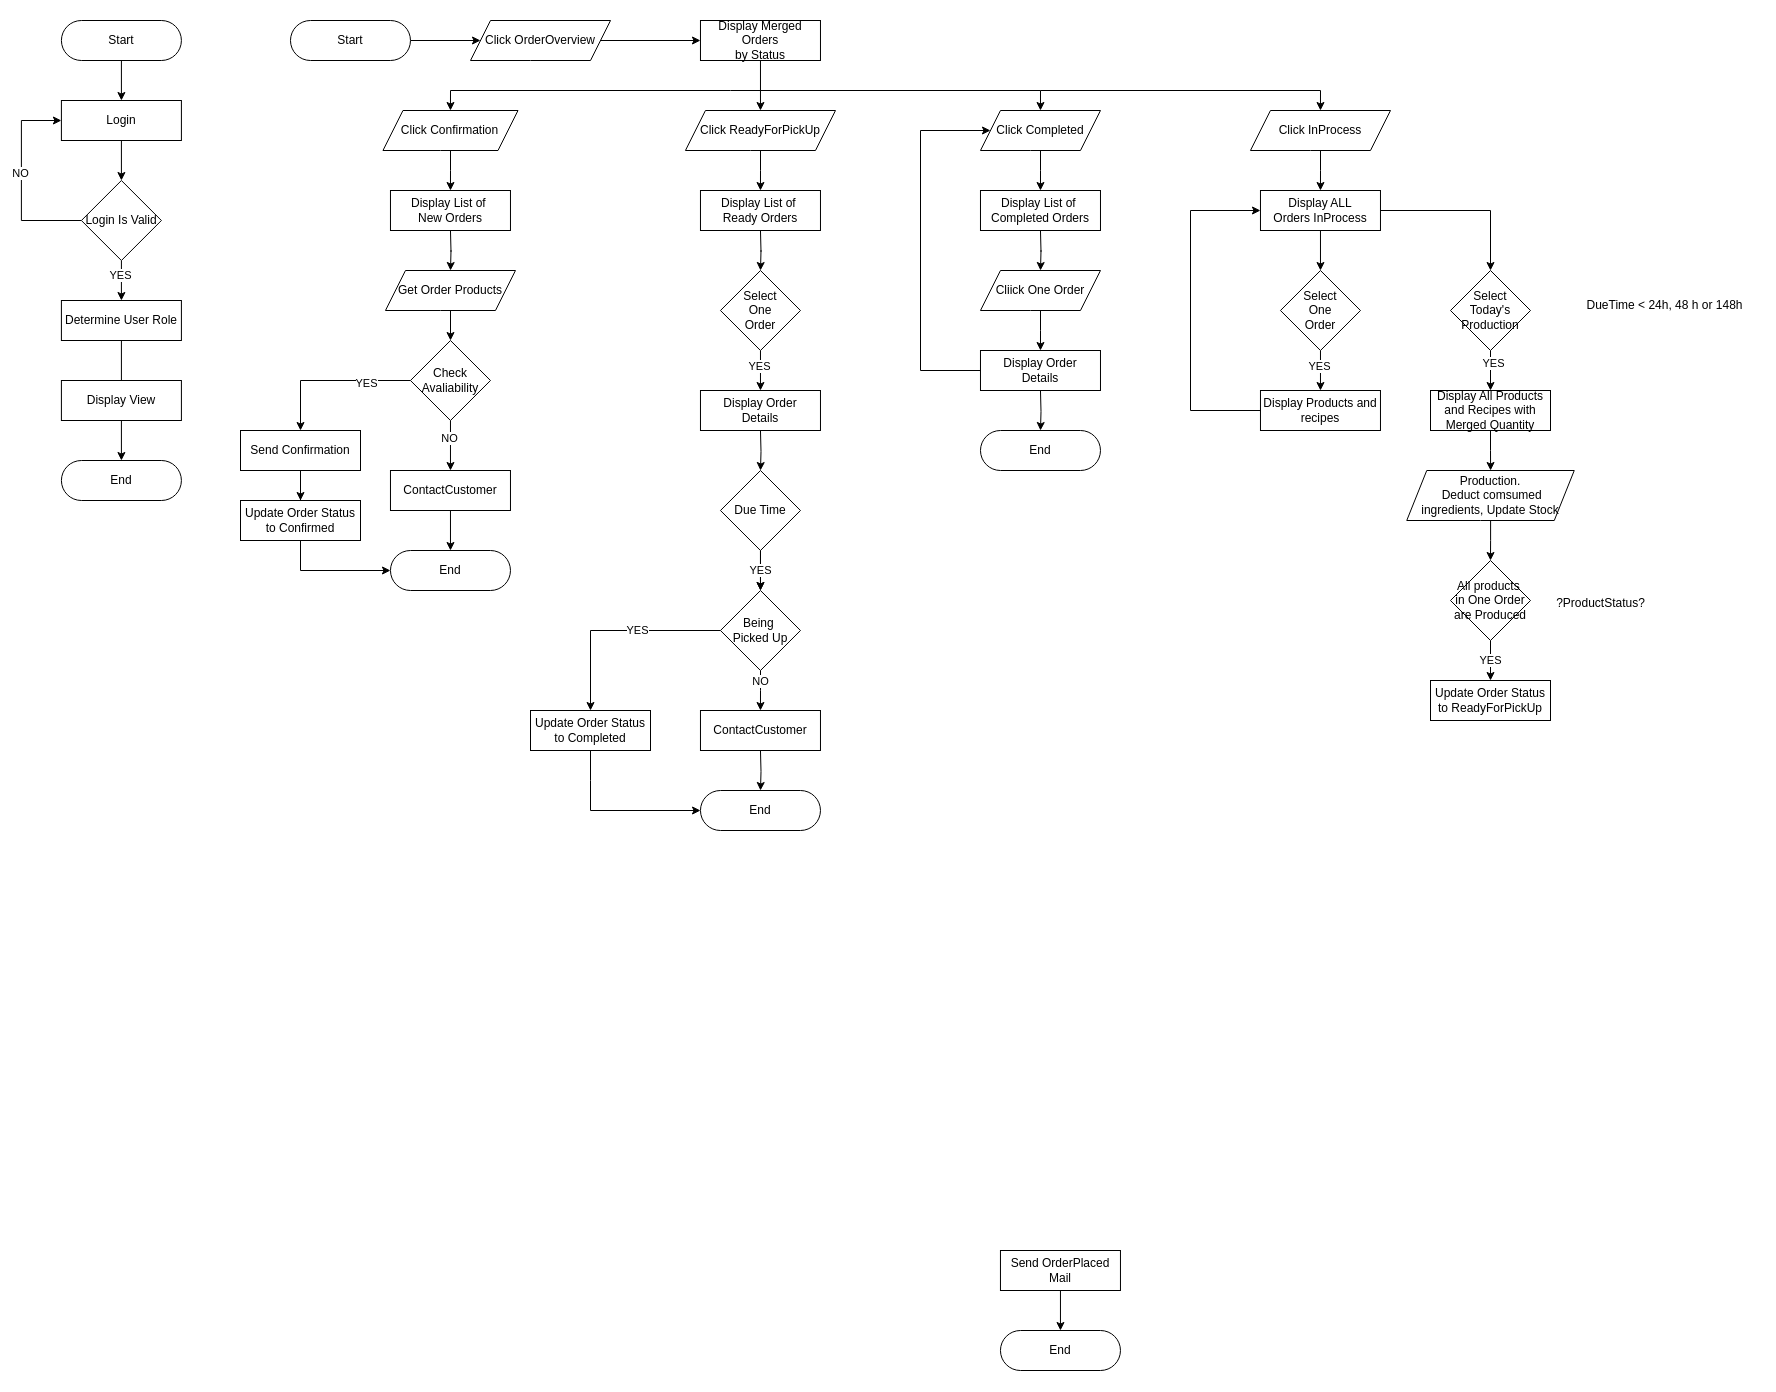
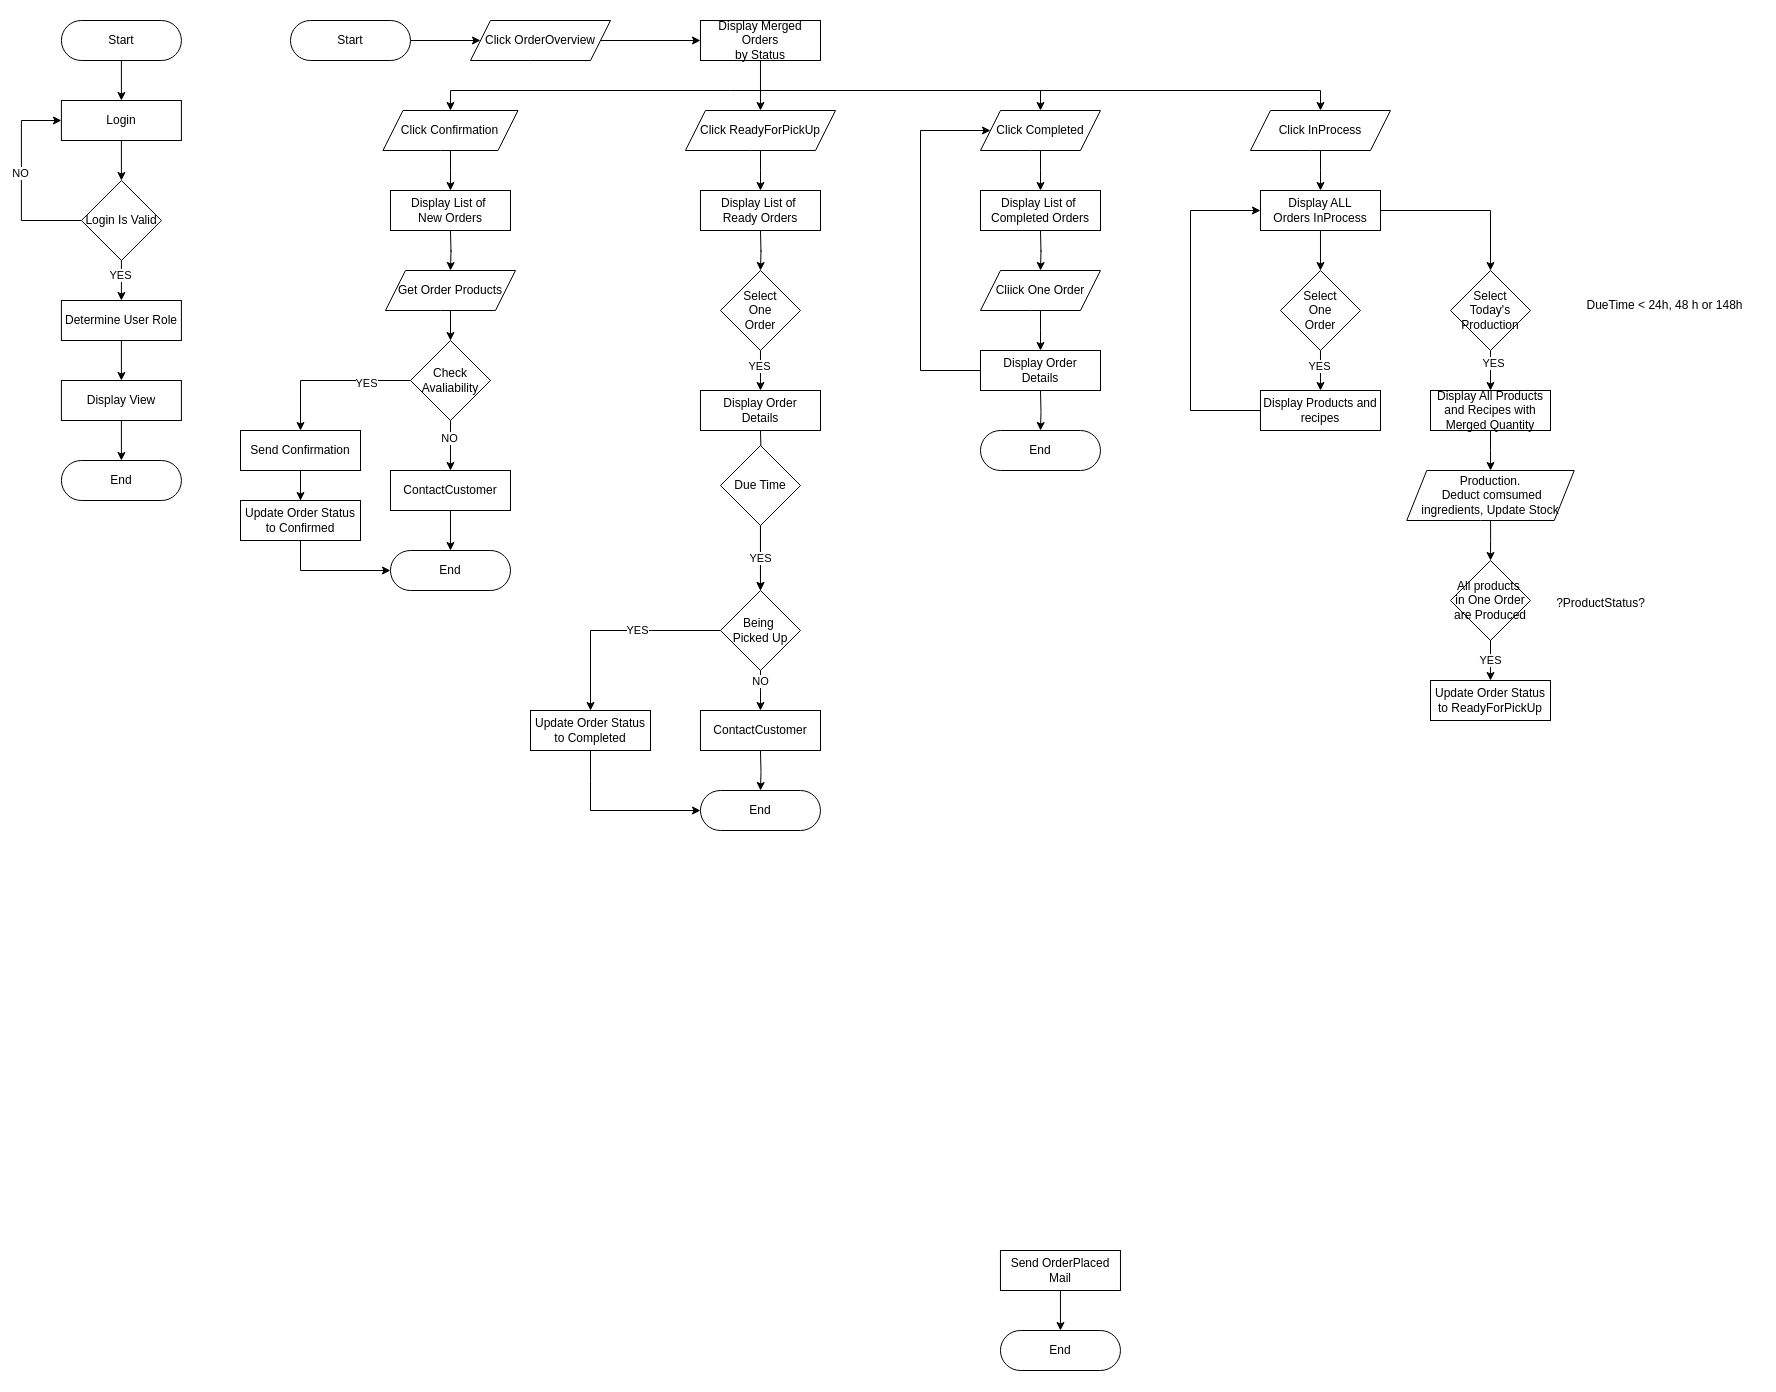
edge "Determine User Role" -- "Display View": arrowhead none -> classic
node "Due Time": moved (760, 511) -> (760, 486)
